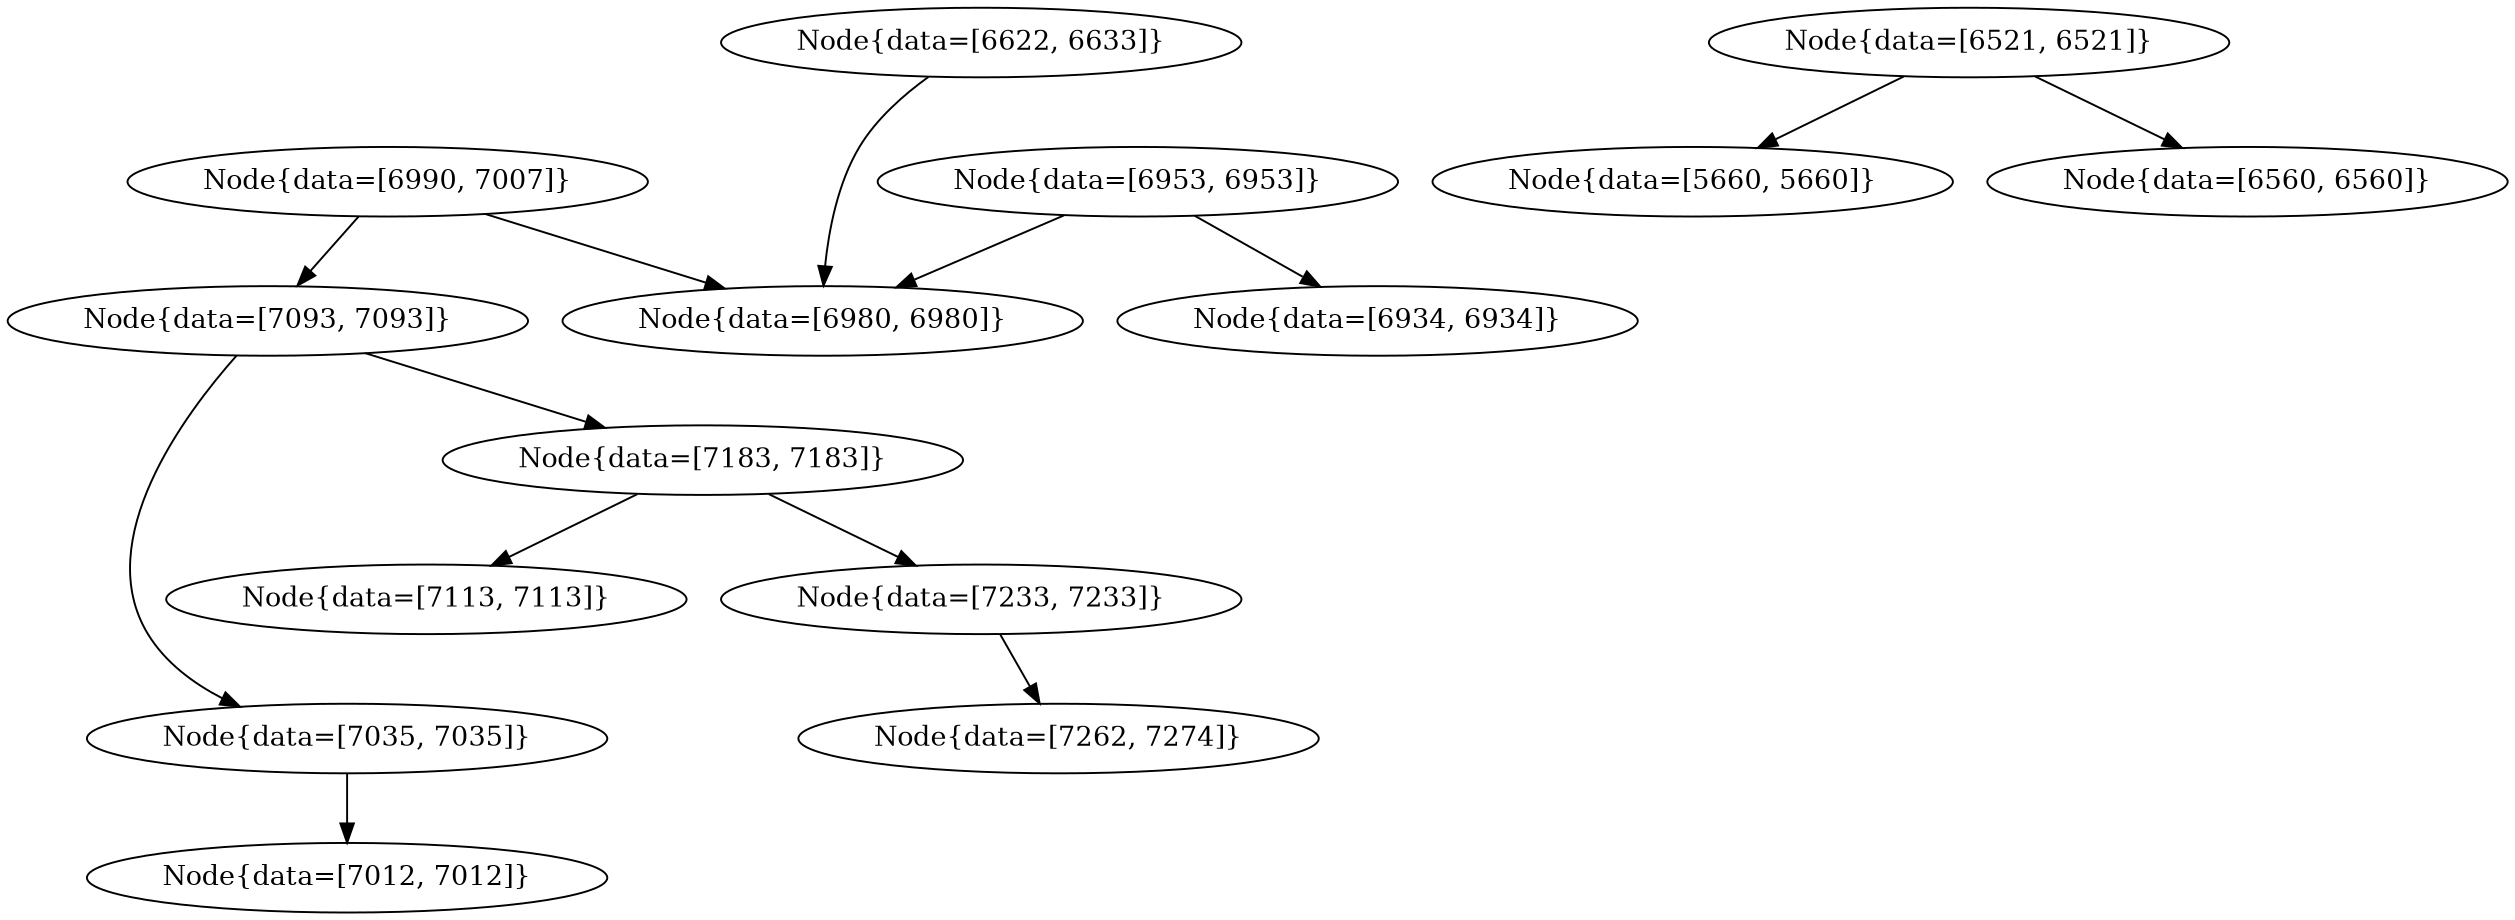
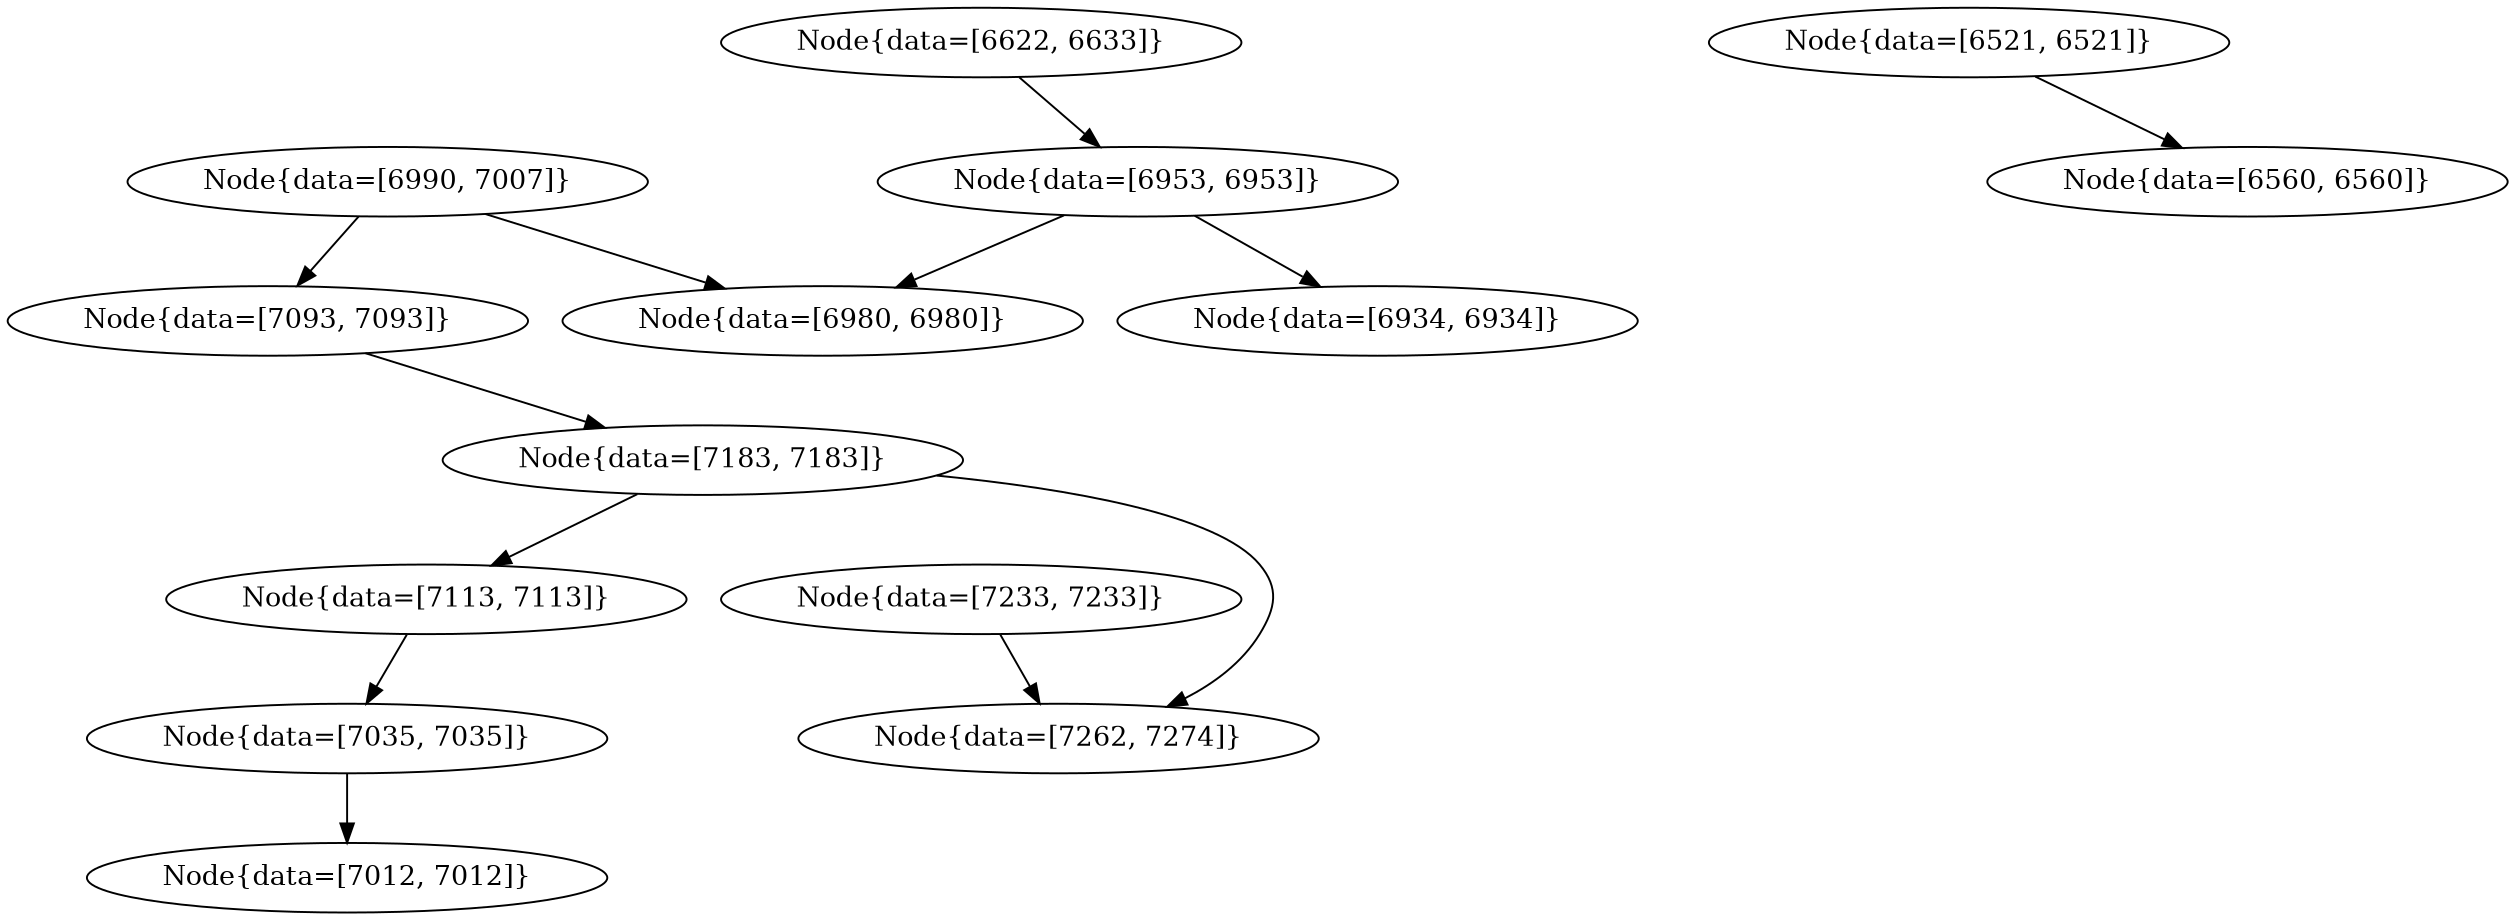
edge "Node{data=[6622, 6633]}" -> "Node{data=[6980, 6980]}": now "Node{data=[6622, 6633]}" -> "Node{data=[6953, 6953]}"
node "Node{data=[5660, 5660]}": removed
edge "Node{data=[7183, 7183]}" -> "Node{data=[7233, 7233]}": now "Node{data=[7183, 7183]}" -> "Node{data=[7262, 7274]}"
edge "Node{data=[7093, 7093]}" -> "Node{data=[7035, 7035]}": now "Node{data=[7113, 7113]}" -> "Node{data=[7035, 7035]}"
